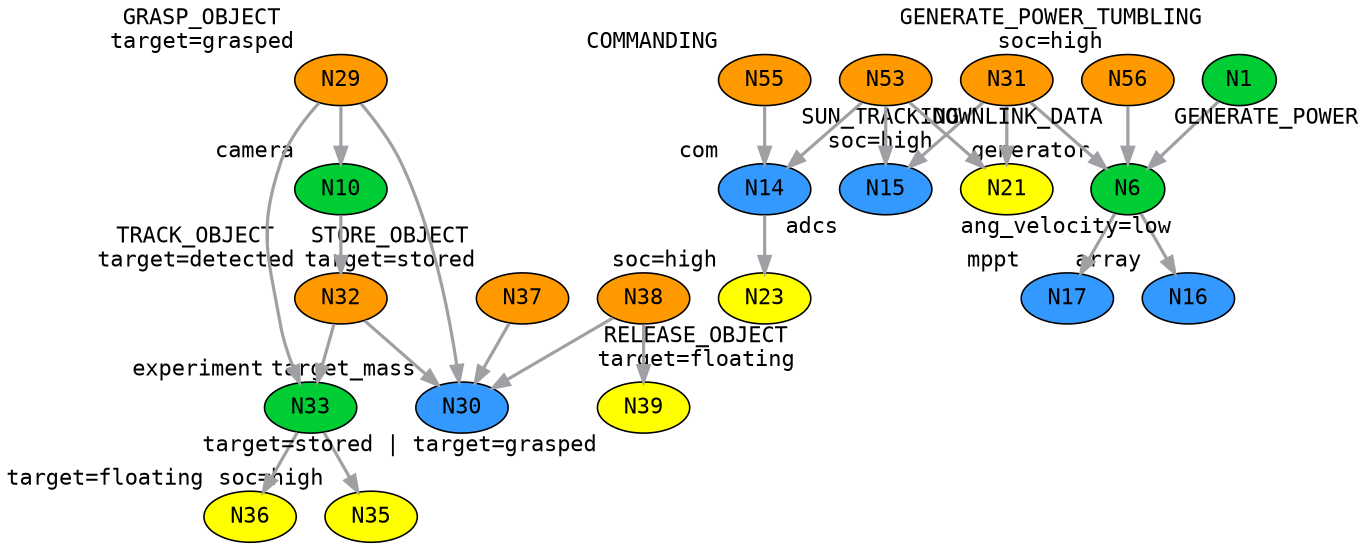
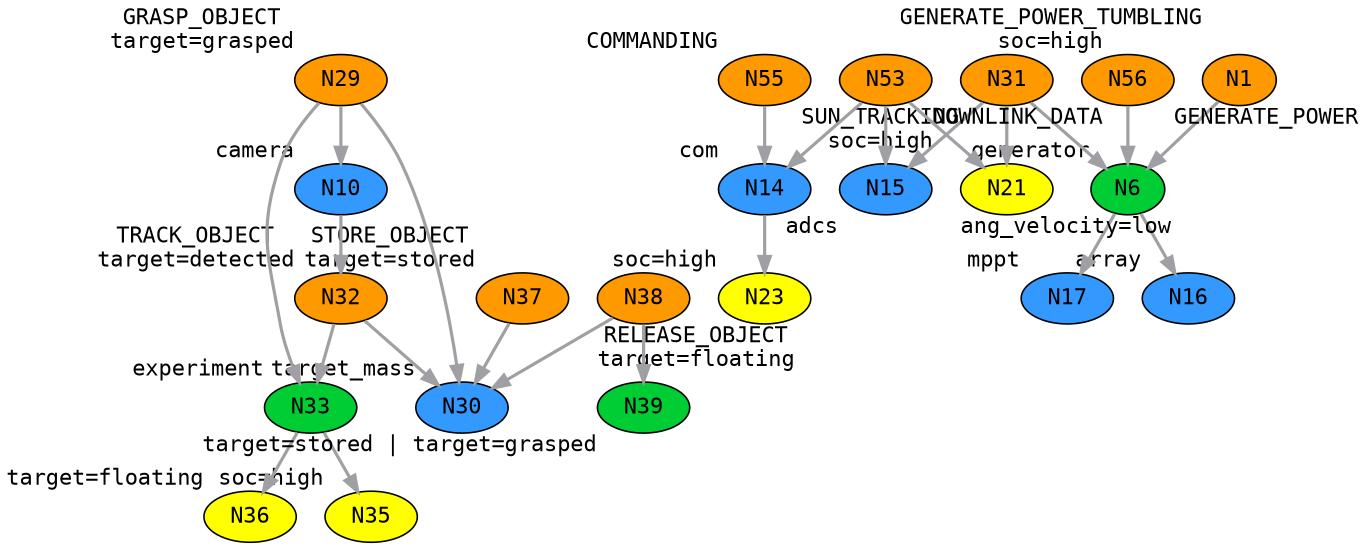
node "N1 GENERATE_POWER_TUMBLING soc=high": fillcolor #00cc33 -> #ff9900
node "N10 camera": fillcolor #00cc33 -> #3399ff
node "N39 target=stored | target=grasped": fillcolor #ffff00 -> #00cc33
